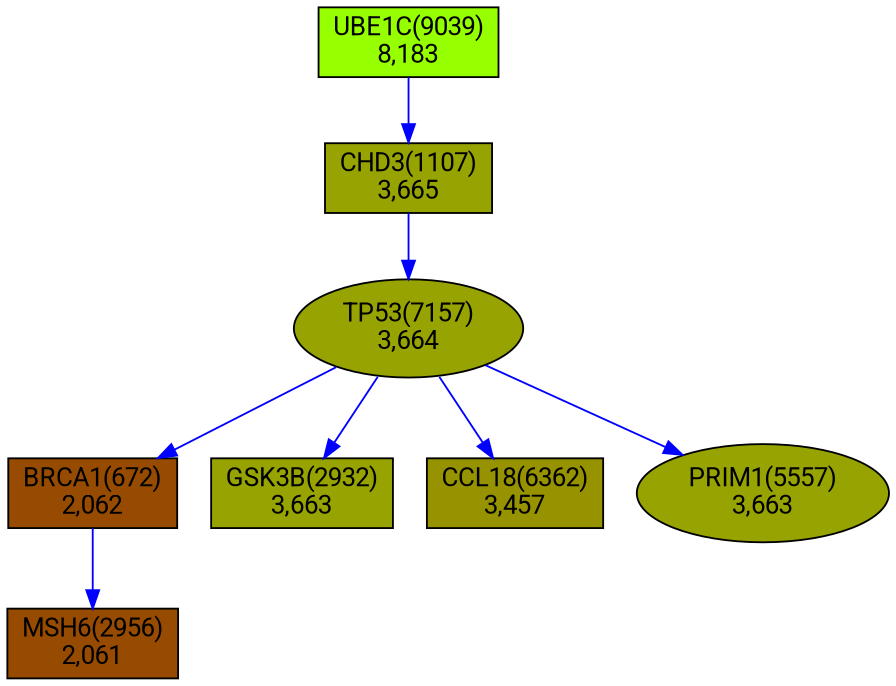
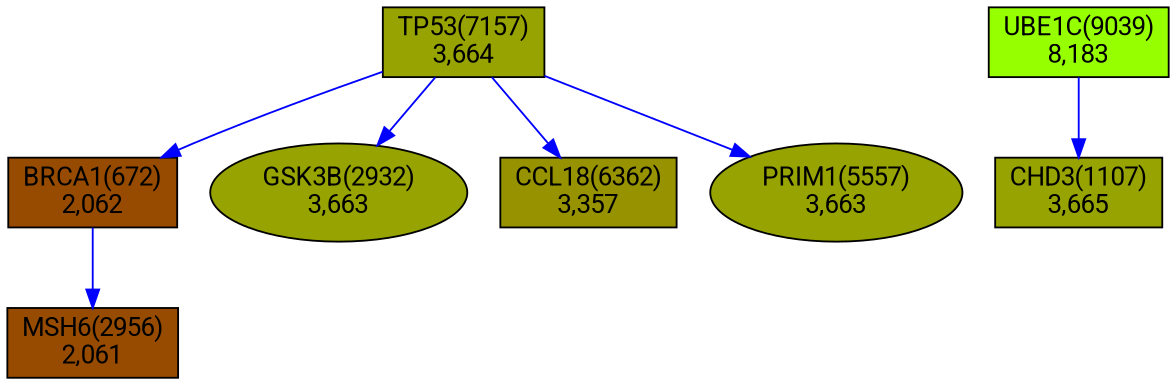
edge "CHD3(1107) 3,665" -> "TP53(7157) 3,664": removed
node "TP53(7157) 3,664": shape ellipse -> box
node "GSK3B(2932) 3,663": shape box -> ellipse
node "CCL18(6362) 3,457": label "CCL18(6362) 3,457" -> "CCL18(6362) 3,357"
